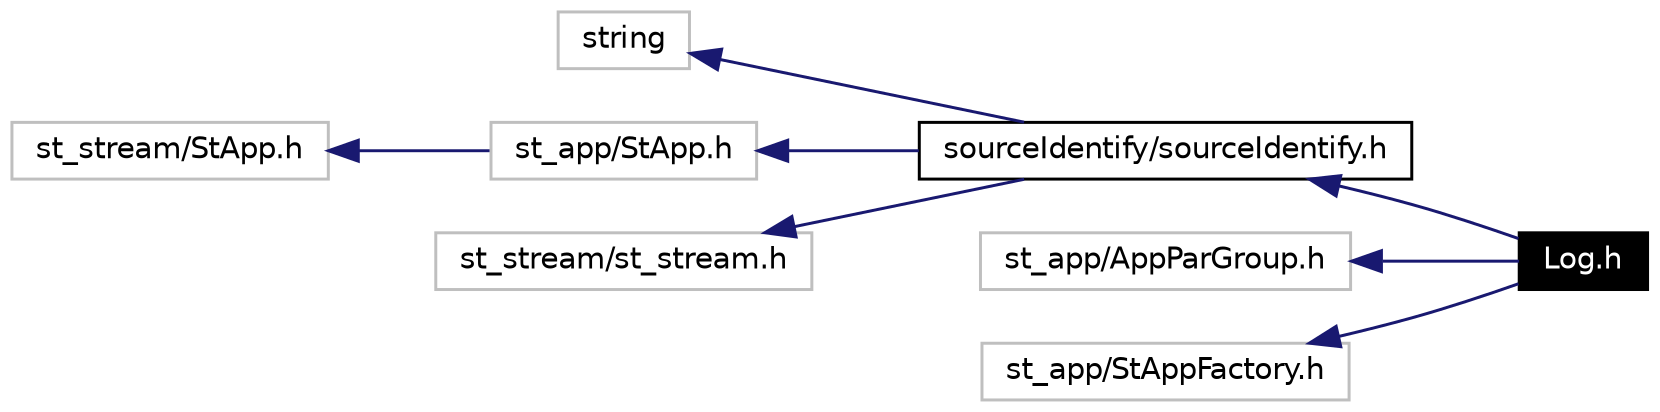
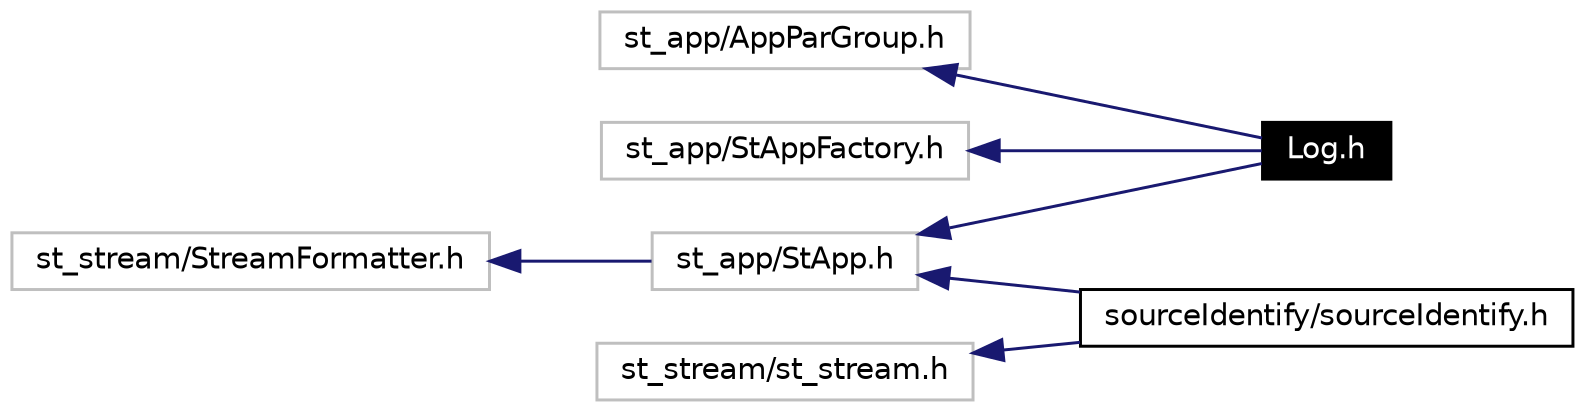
node "string": removed
node "st_stream/StApp.h": label "st_stream/StApp.h" -> "st_stream/StreamFormatter.h"
edge "Log.h" -> "sourceIdentify/sourceIdentify.h": now "Log.h" -> "st_app/StApp.h"
